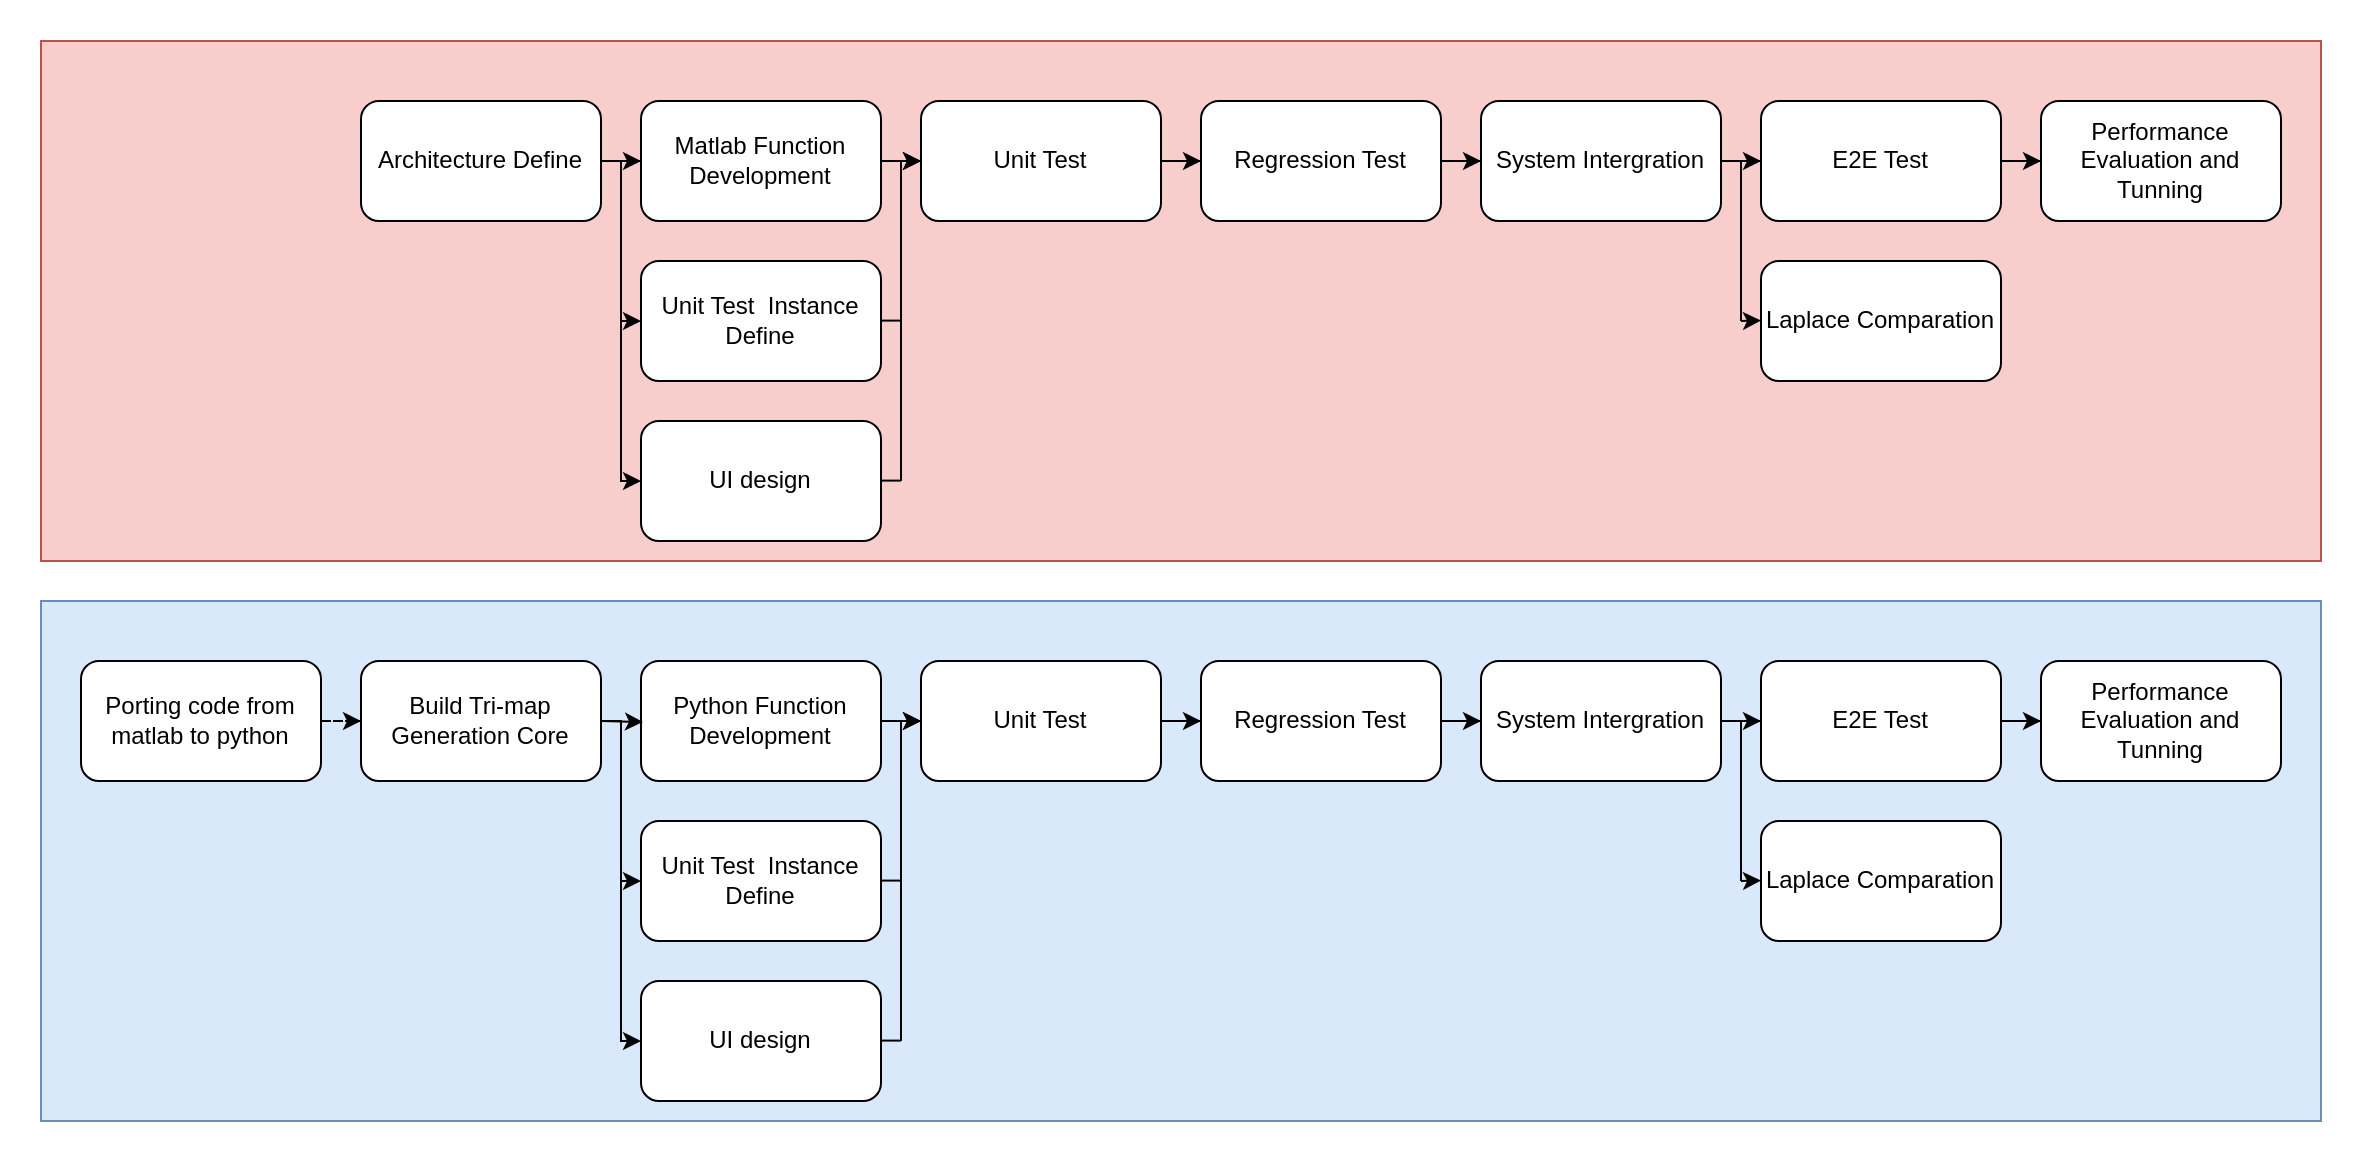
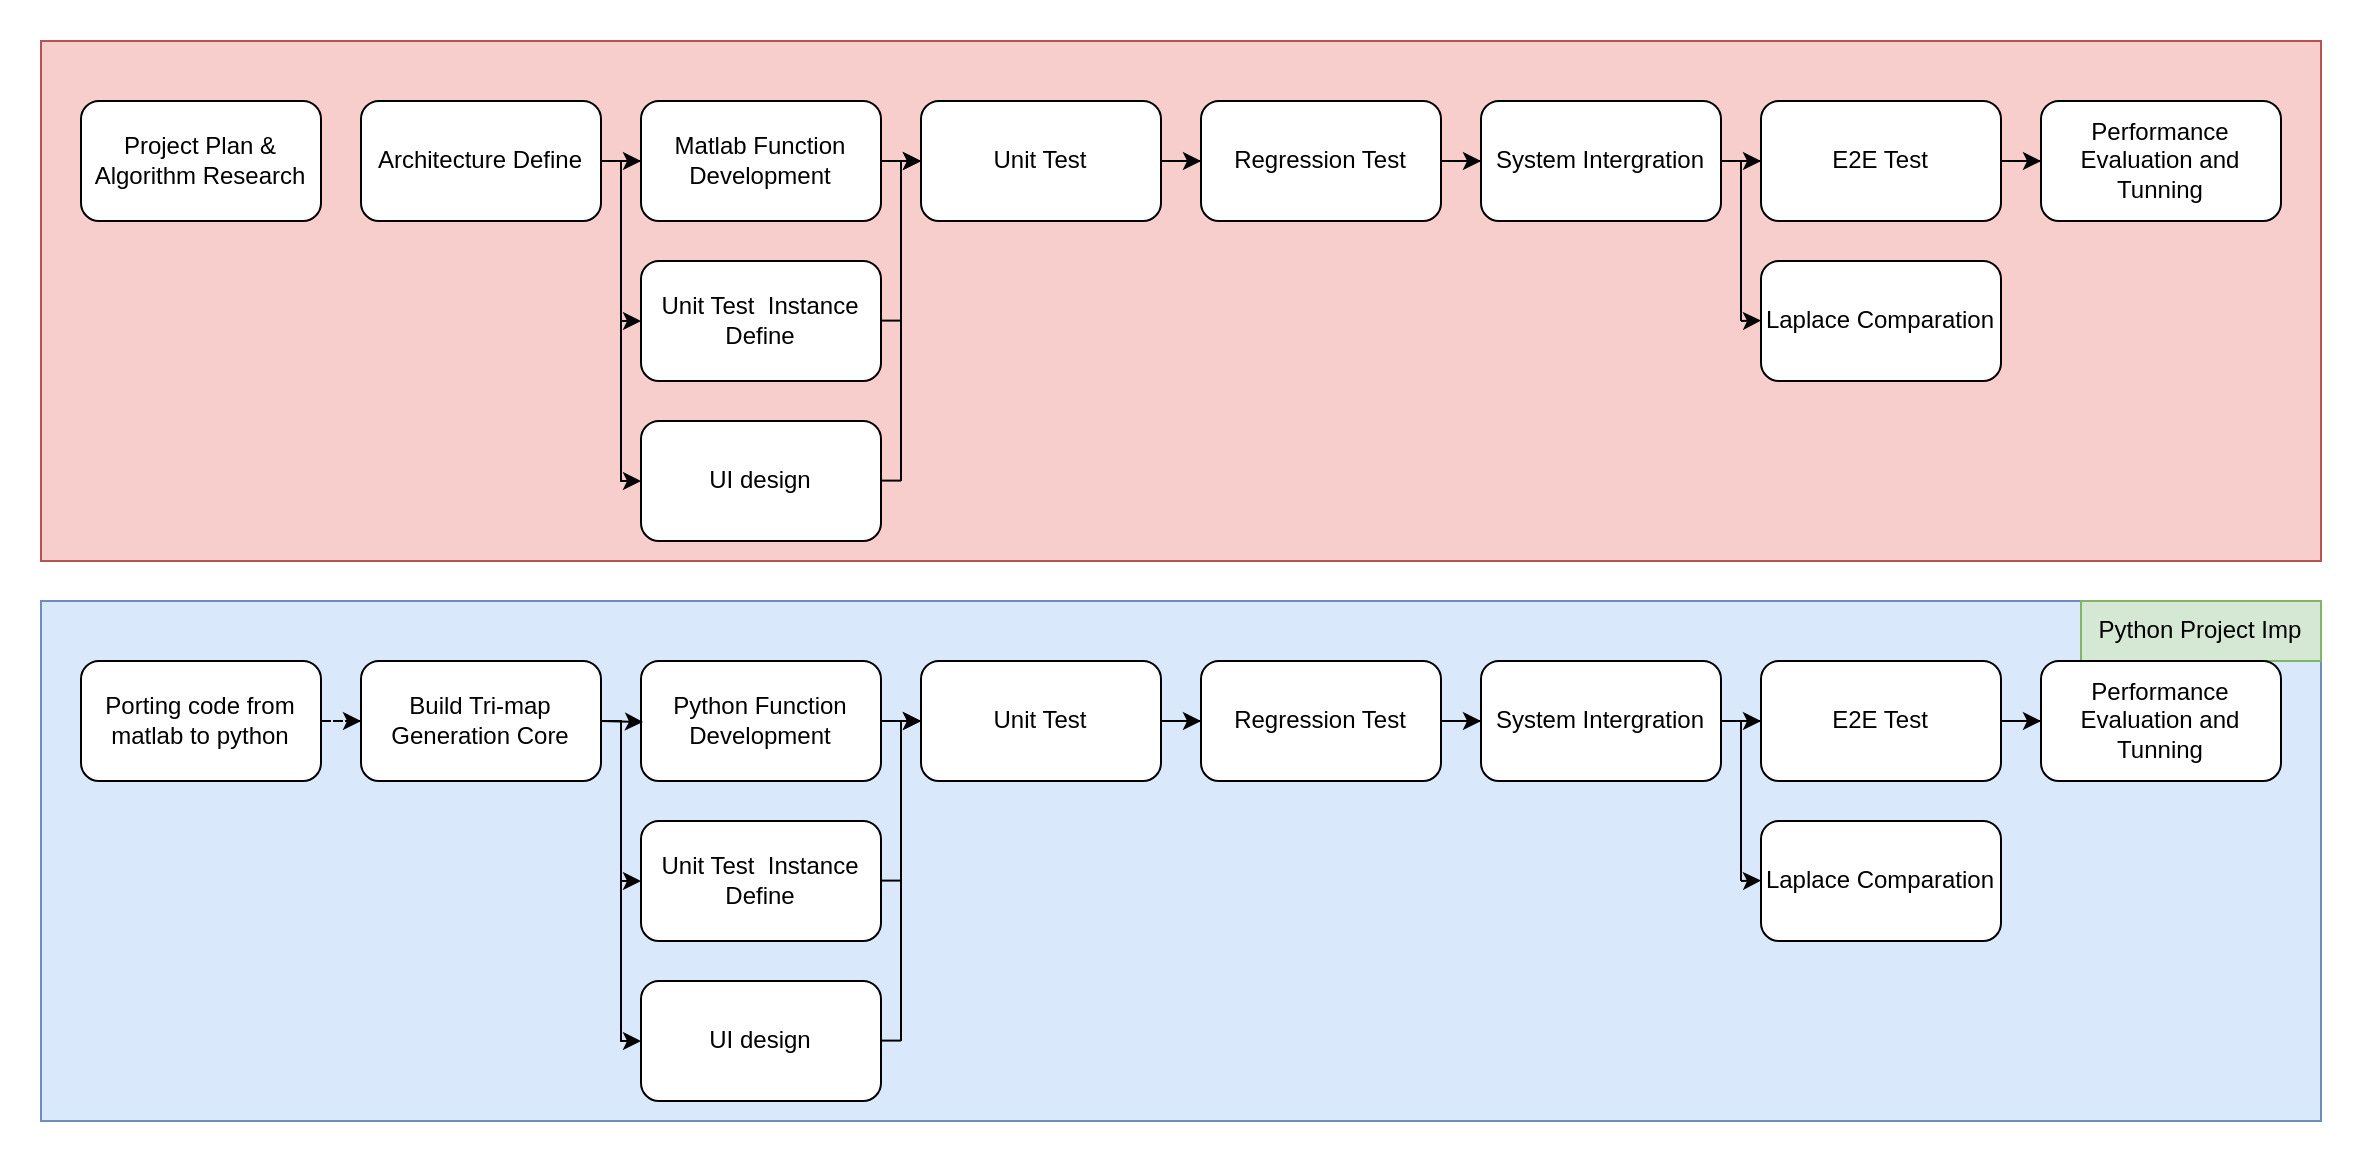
node "Project Plan & Algorithm Research": added
node "Python Project Imp": added
